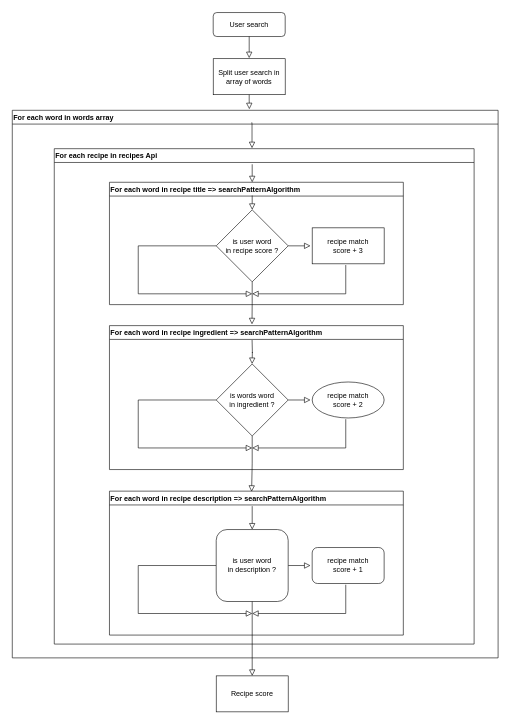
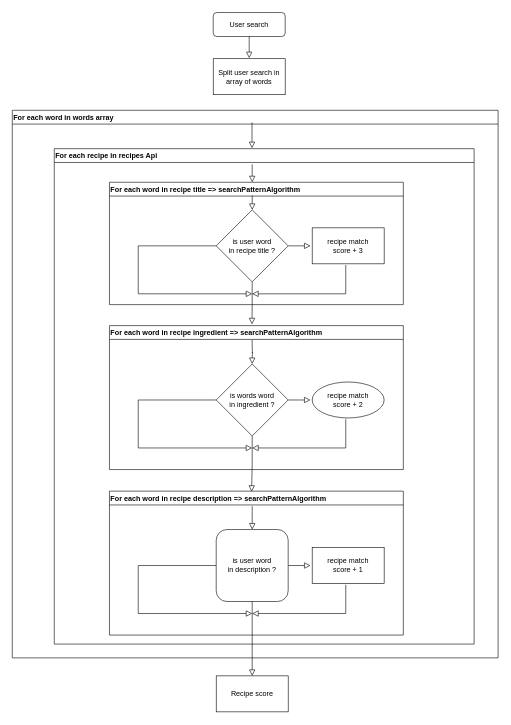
edge "Split user search in array of words" -> "For each word in words array": removed
node "is user word in recipe score ?": label "is user word in recipe score ?" -> "is user word in recipe title ?"
node "recipe match score + 1": shape rounded rectangle -> rectangle
